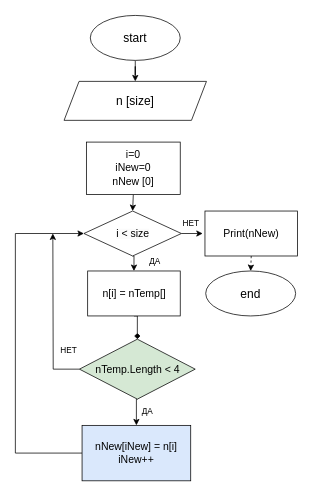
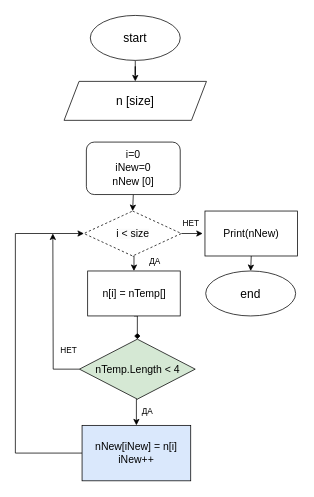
node "i=0iNew=0 nNew [0]": shape rectangle -> rounded rectangle
node "i < size": style solid -> dashed
edge "Print(nNew)" -> "end": style dashed -> solid
